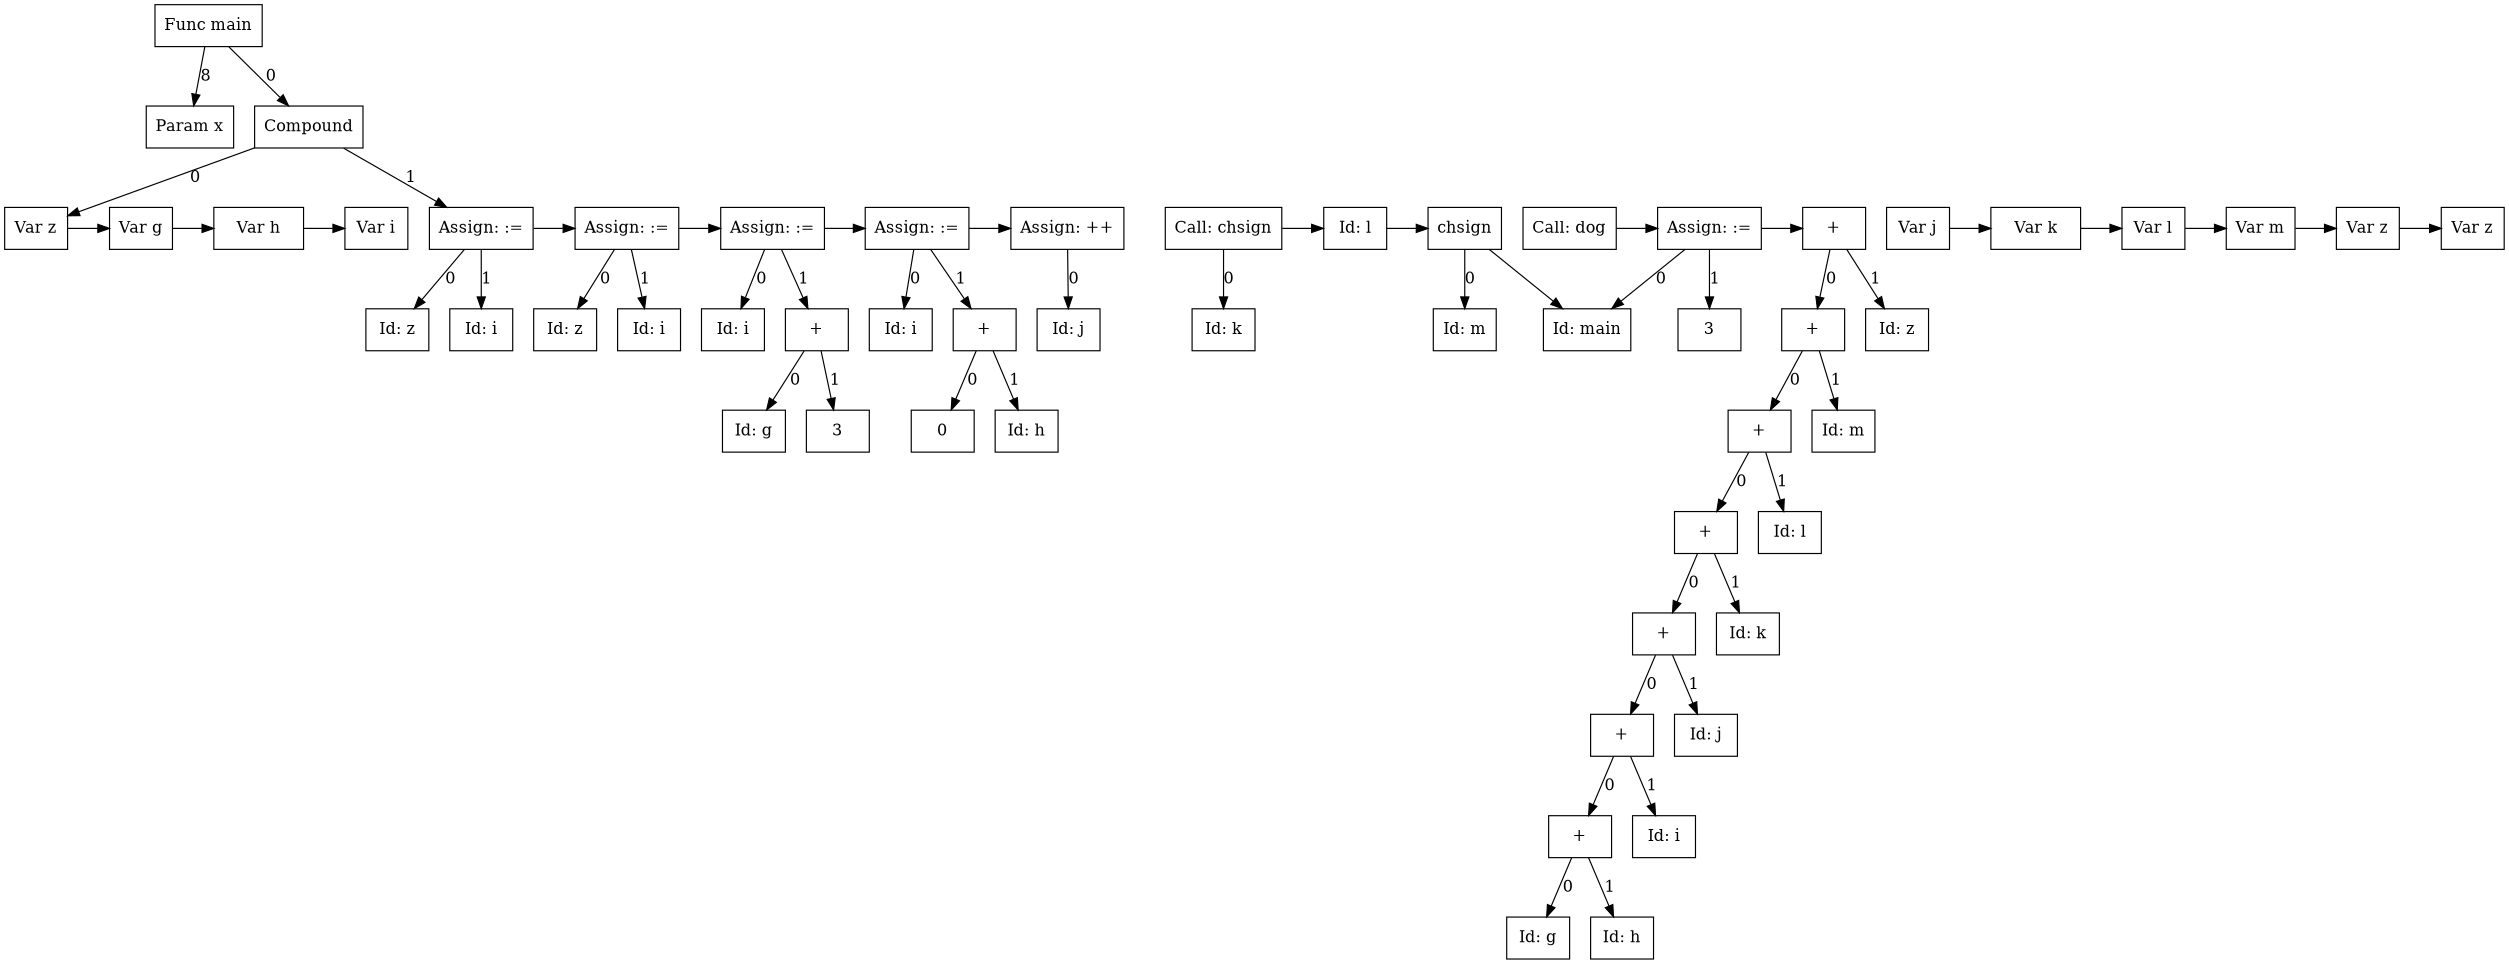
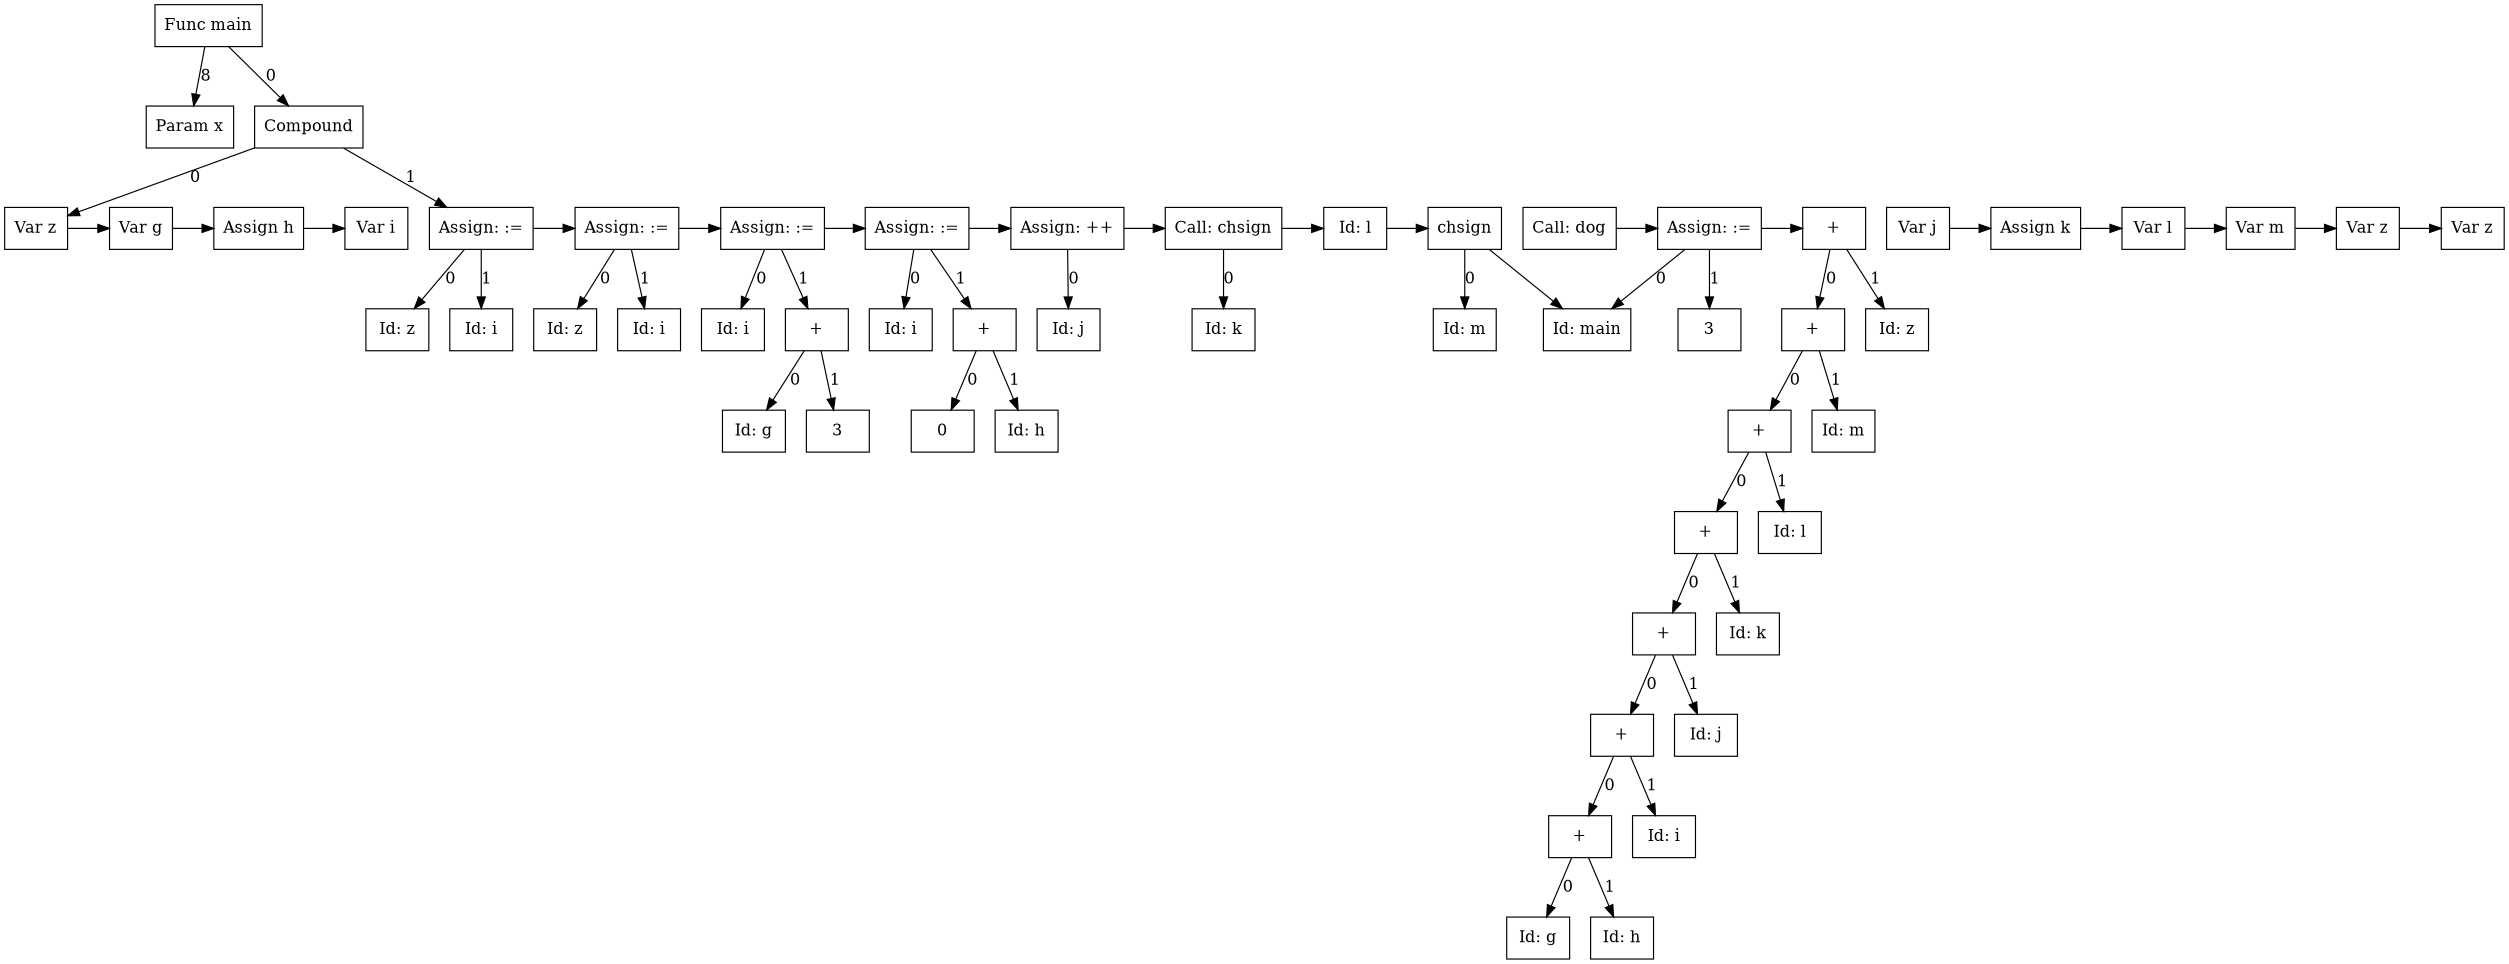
node "Var h": label "Var h" -> "Assign h"
edge "Assign: ++" -> "Call: chsign": added
node "Var k": label "Var k" -> "Assign k"
